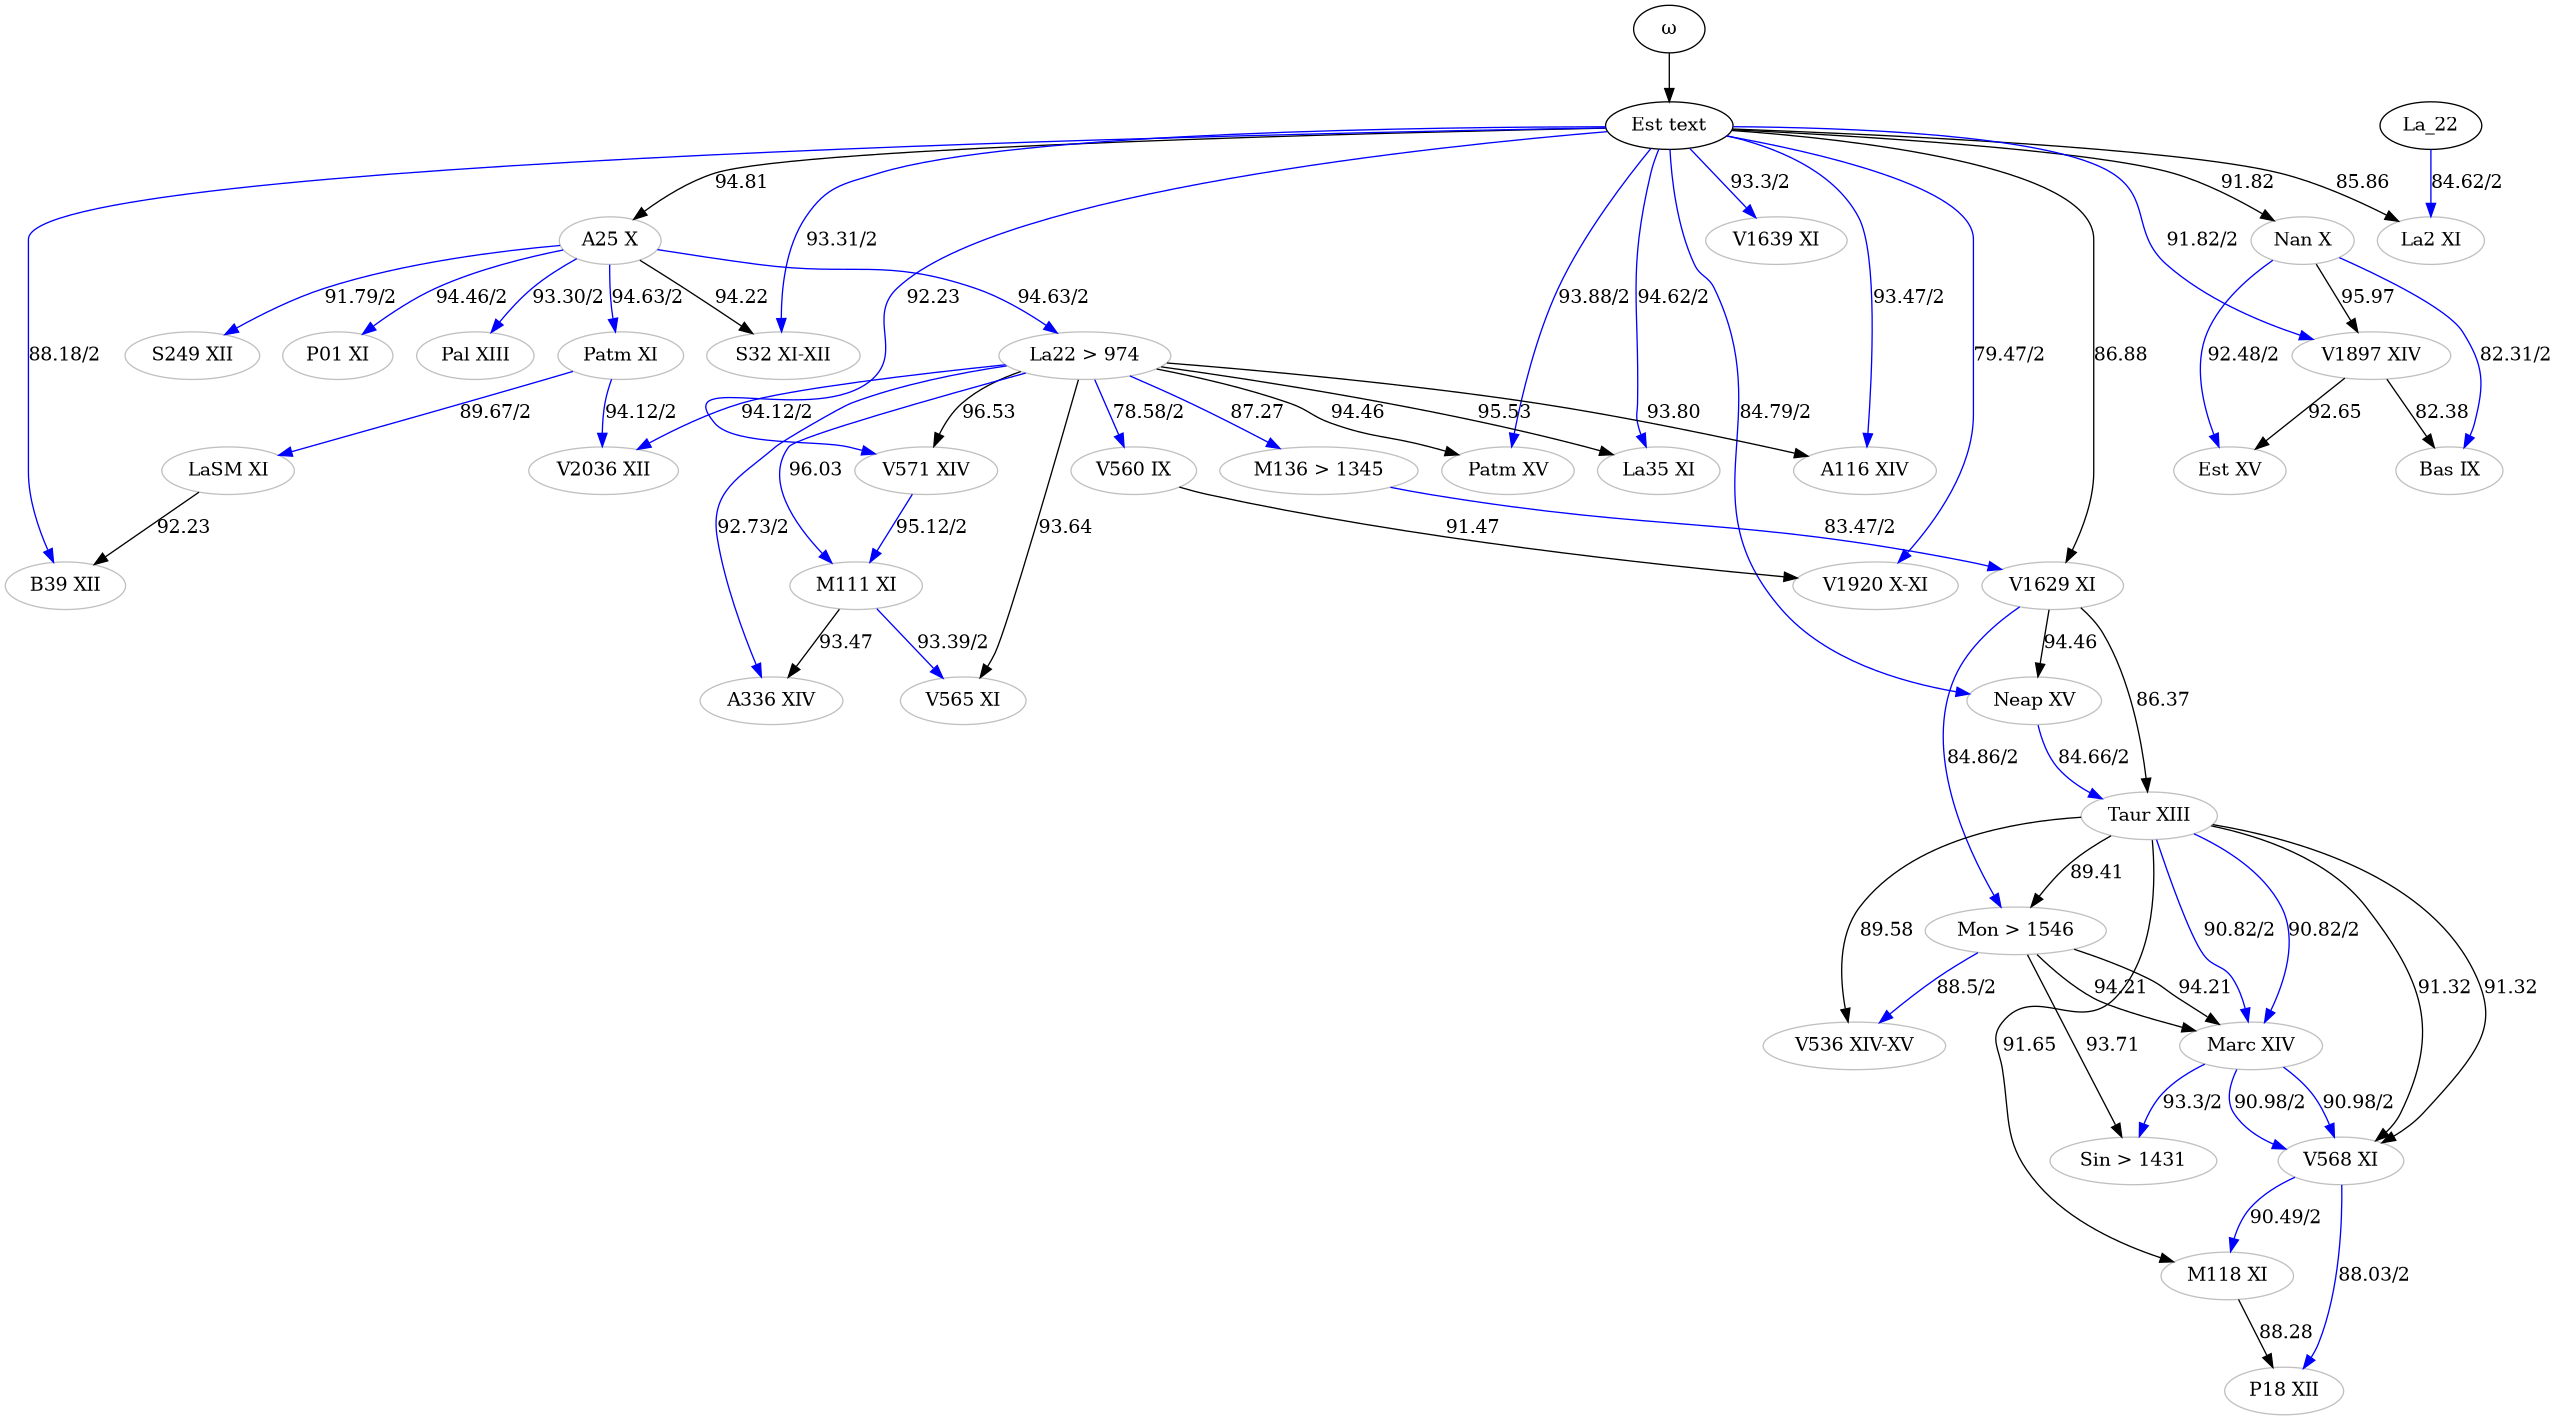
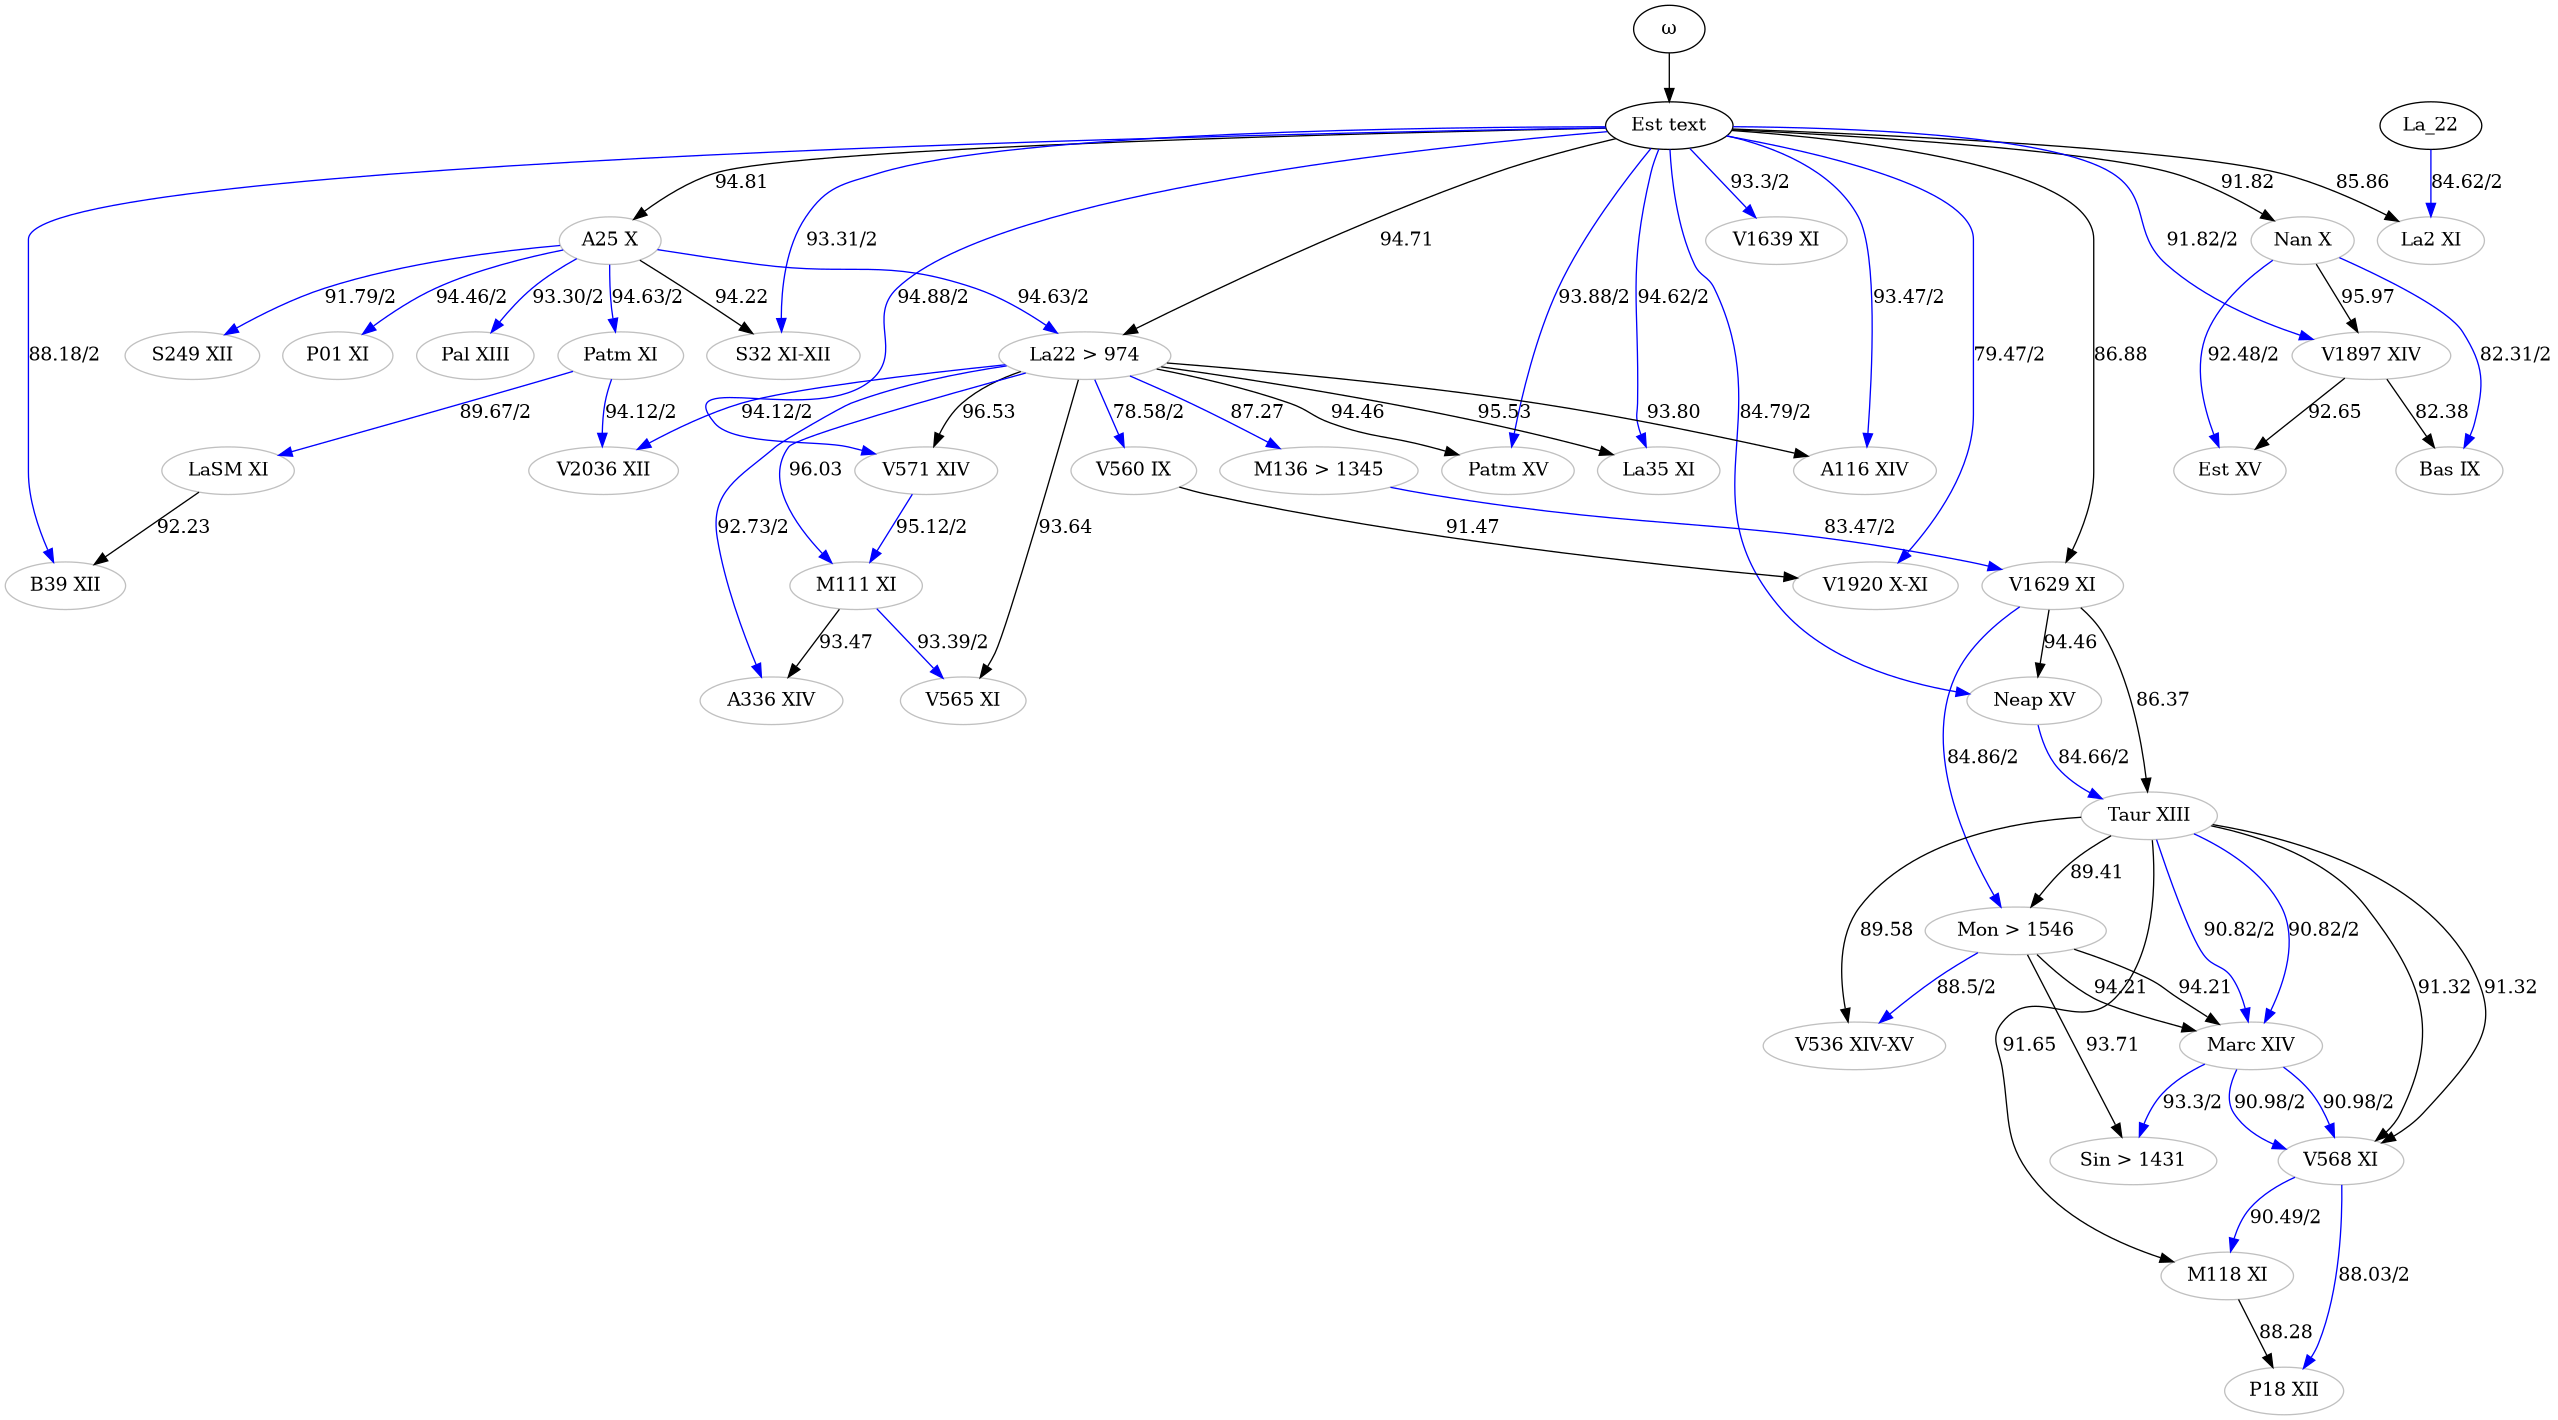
edge "Est text" -> "La22 > 974": added, label "94.71"
edge "Est text" -> "V571 XIV": label "92.23" -> "94.88/2"
